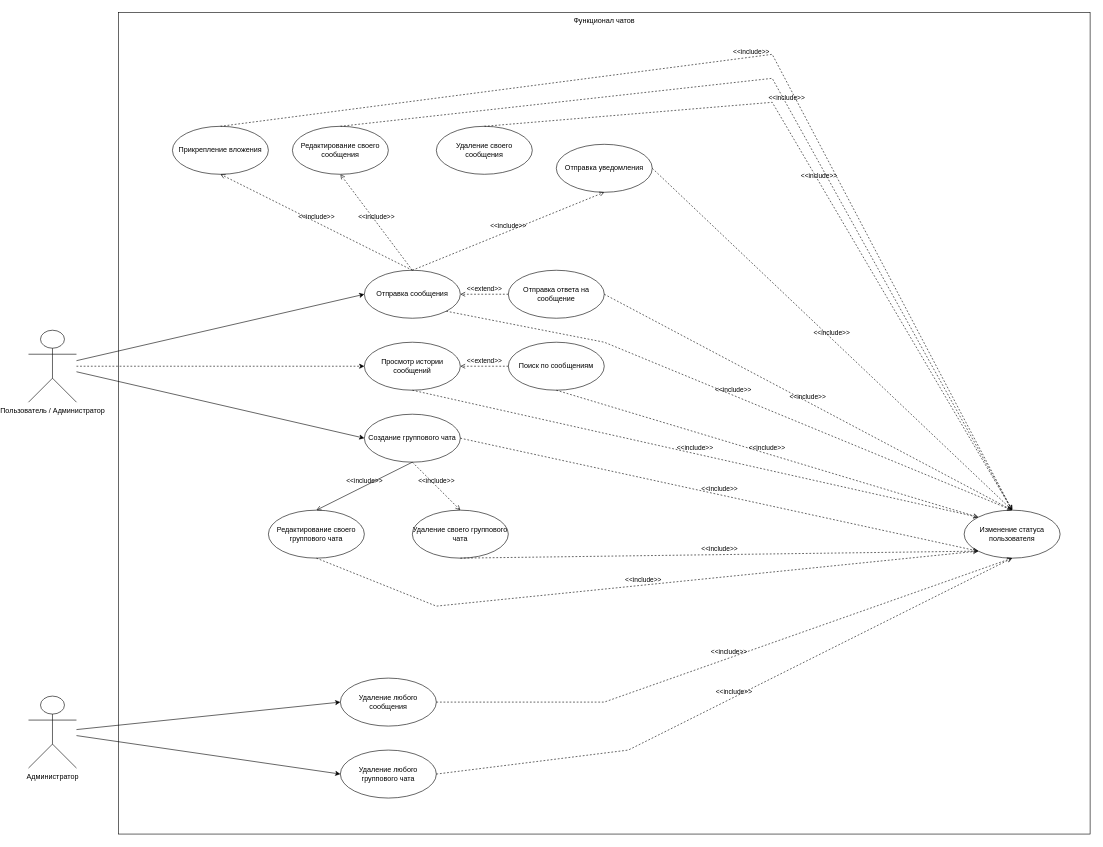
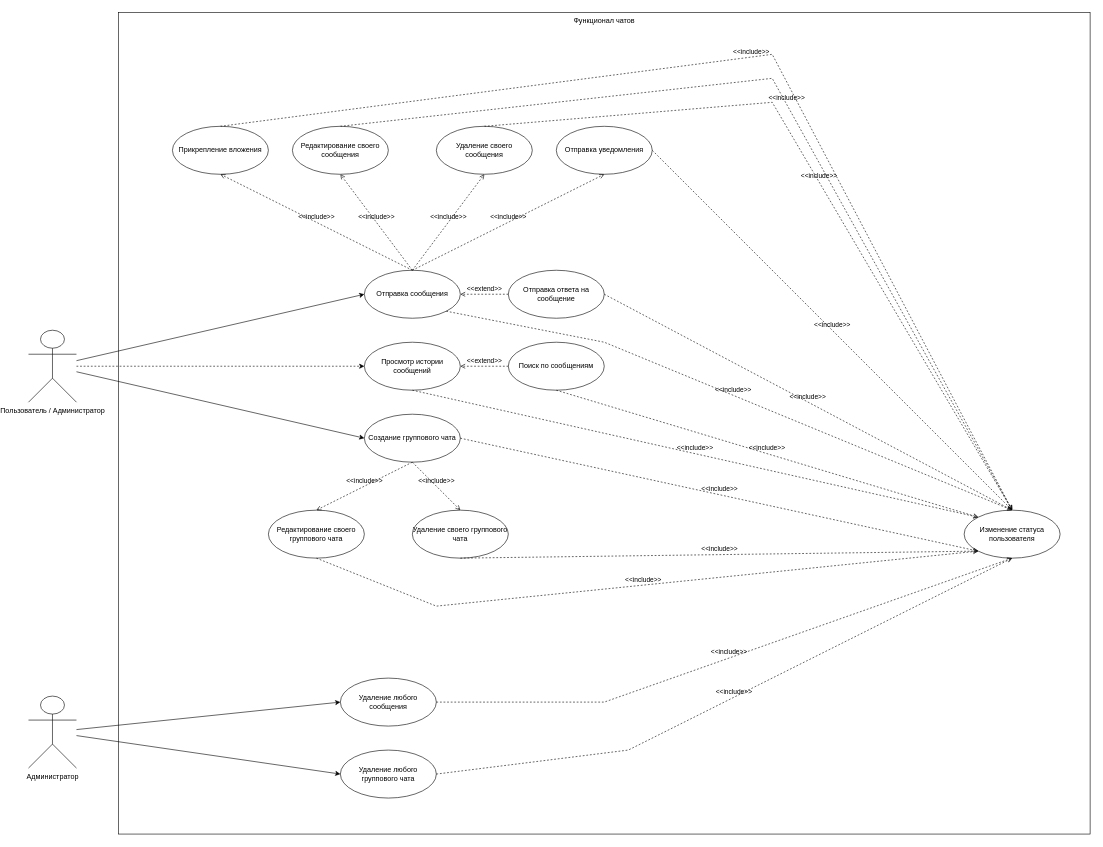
node "Отправка уведомления": moved (605, 168) -> (605, 150)
edge "Отправка сообщения" -> "Удаление своего сообщения": added, label "<<include>>"
edge "Создание группового чата" -> "Редактирование своего группового чата": style solid -> dashed
